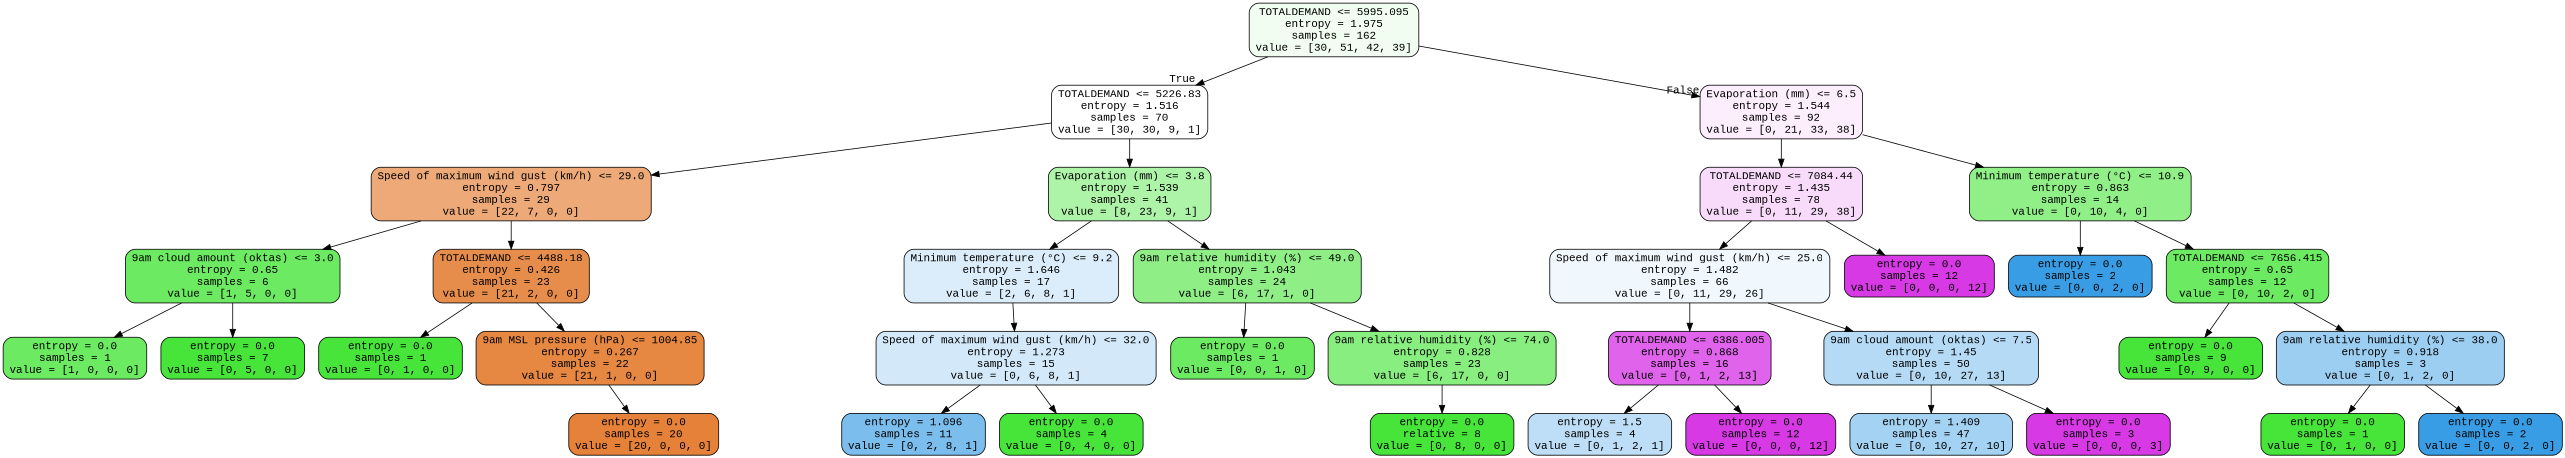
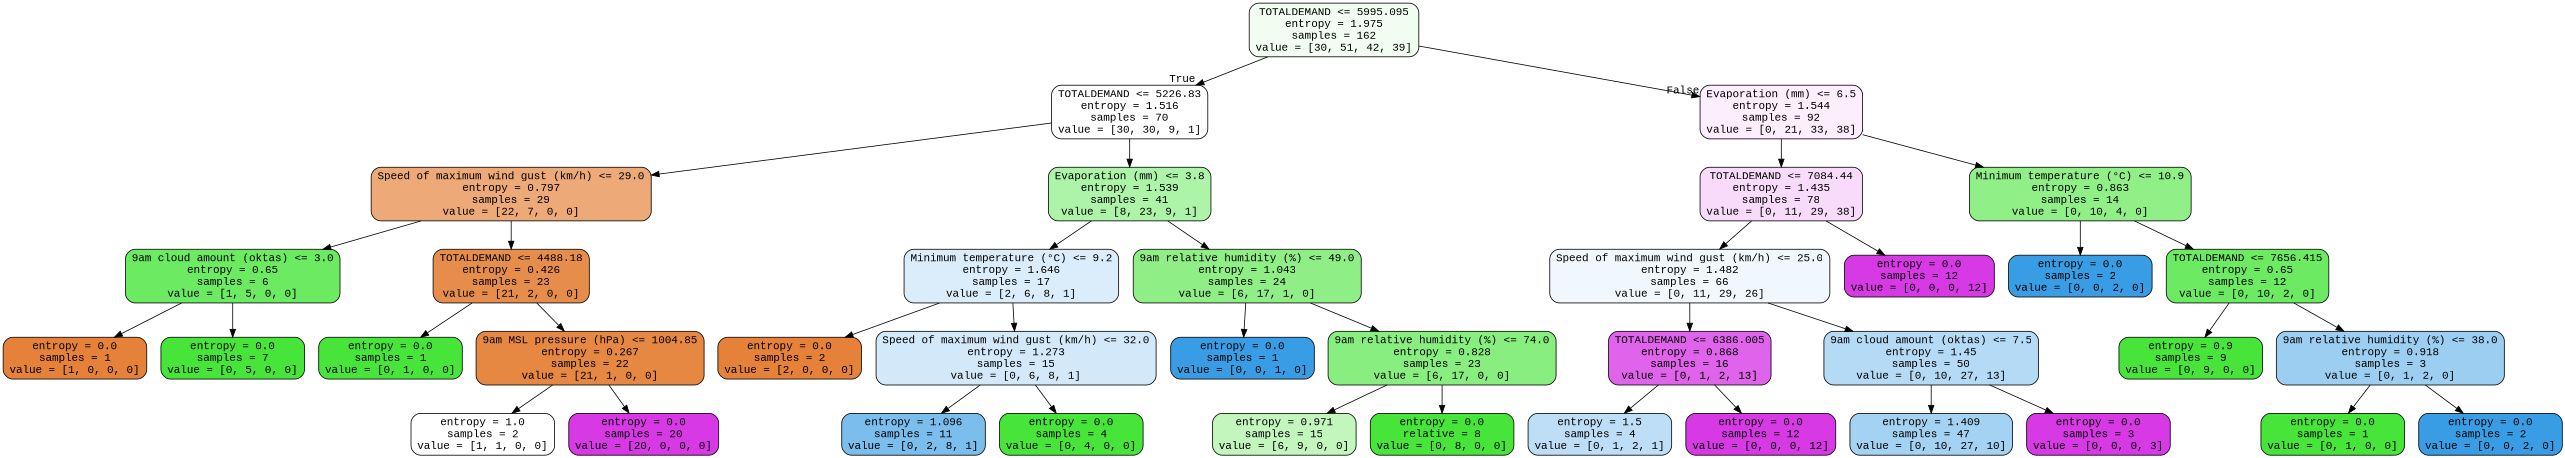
node "entropy = 0.0 samples = 1 value = [1, 0, 0, 0]": fillcolor #6cea61 -> #e58139
node "entropy = 0.0 samples = 2 value = [2, 0, 0, 0]": added
node "entropy = 0.0 samples = 1 value = [0, 0, 1, 0]": fillcolor #6cea61 -> #399de5
node "entropy = 0.0 samples = 9 value = [0, 9, 0, 0]": label "entropy = 0.0 samples = 9 value = [0, 9, 0, 0]" -> "entropy = 0.9 samples = 9 value = [0, 9, 0, 0]"
node "entropy = 1.0 samples = 2 value = [1, 1, 0, 0]": added
node "entropy = 0.0 samples = 20 value = [20, 0, 0, 0]": fillcolor #e58139 -> #d739e5
node "entropy = 0.971 samples = 15 value = [6, 9, 0, 0]": added
